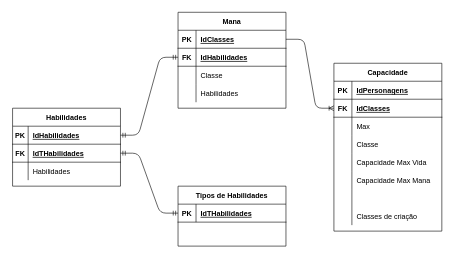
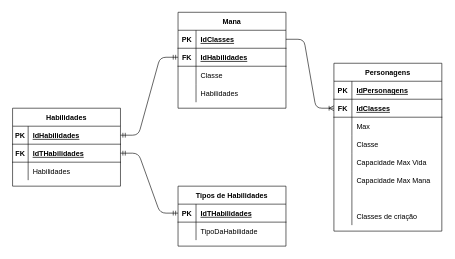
node "Capacidade": label "Capacidade" -> "Personagens"
node "TipoDaHabilidade": added
